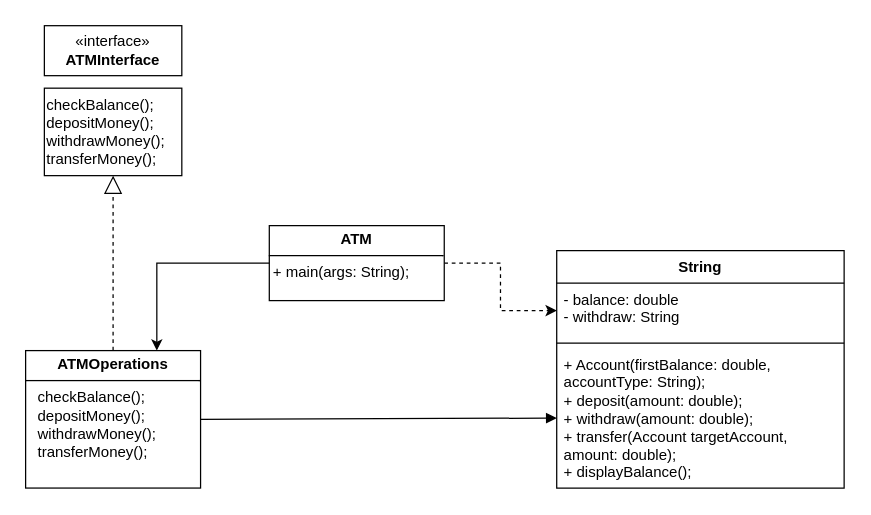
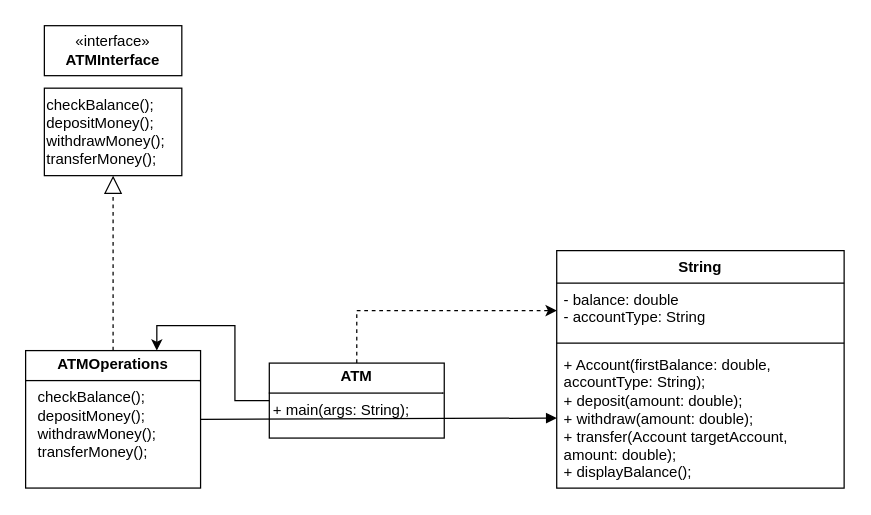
node "ATM + main(args: String);": moved (357, 263) -> (357, 401)
node "- balance: double - withdraw: String": label "- balance: double - withdraw: String" -> "- balance: double - accountType: String"
